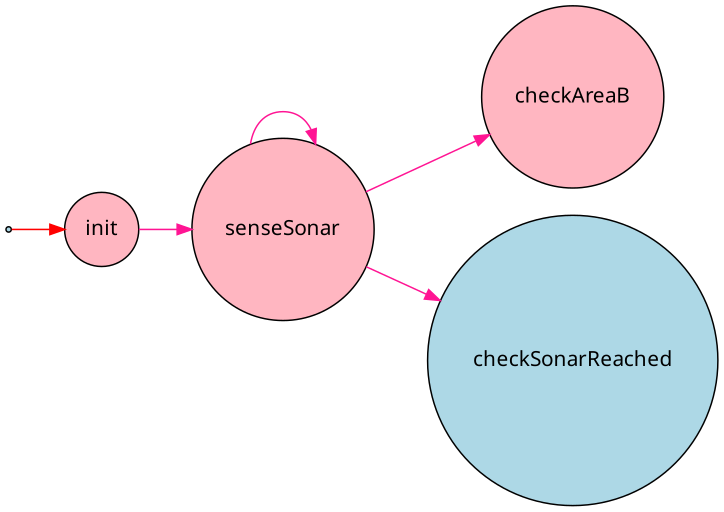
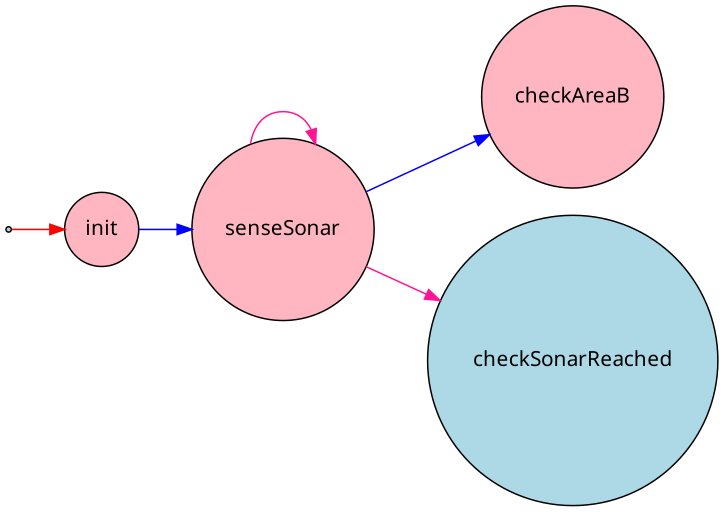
edge "senseSonar" -> "checkAreaB": color deeppink -> blue
edge "init" -> "senseSonar": color deeppink -> blue
